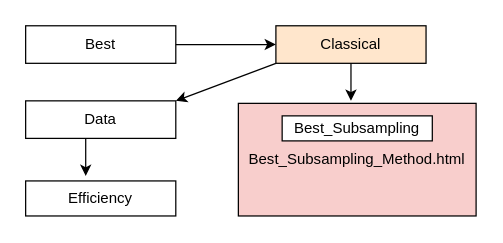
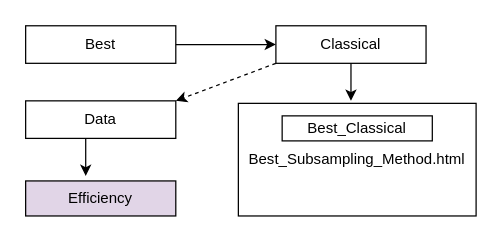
node "Classical": fillcolor #ffe6cc -> #ffffff
edge "Classical" -> "Data": style solid -> dashed
node "Best_Subsampling": label "Best_Subsampling" -> "Best_Classical"
node "Best_Subsampling_Method.html": fillcolor #f8cecc -> #ffffff
node "Efficiency": fillcolor #ffffff -> #e1d5e7
